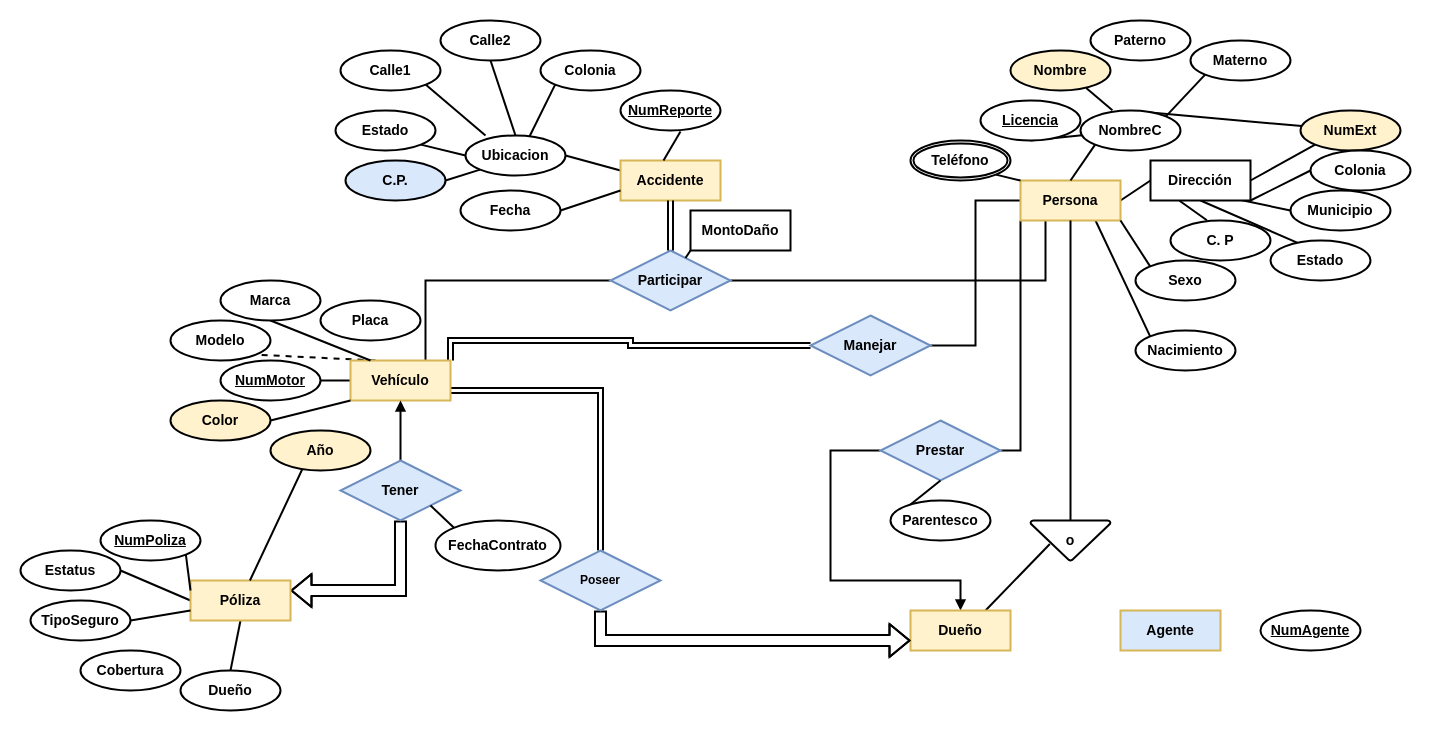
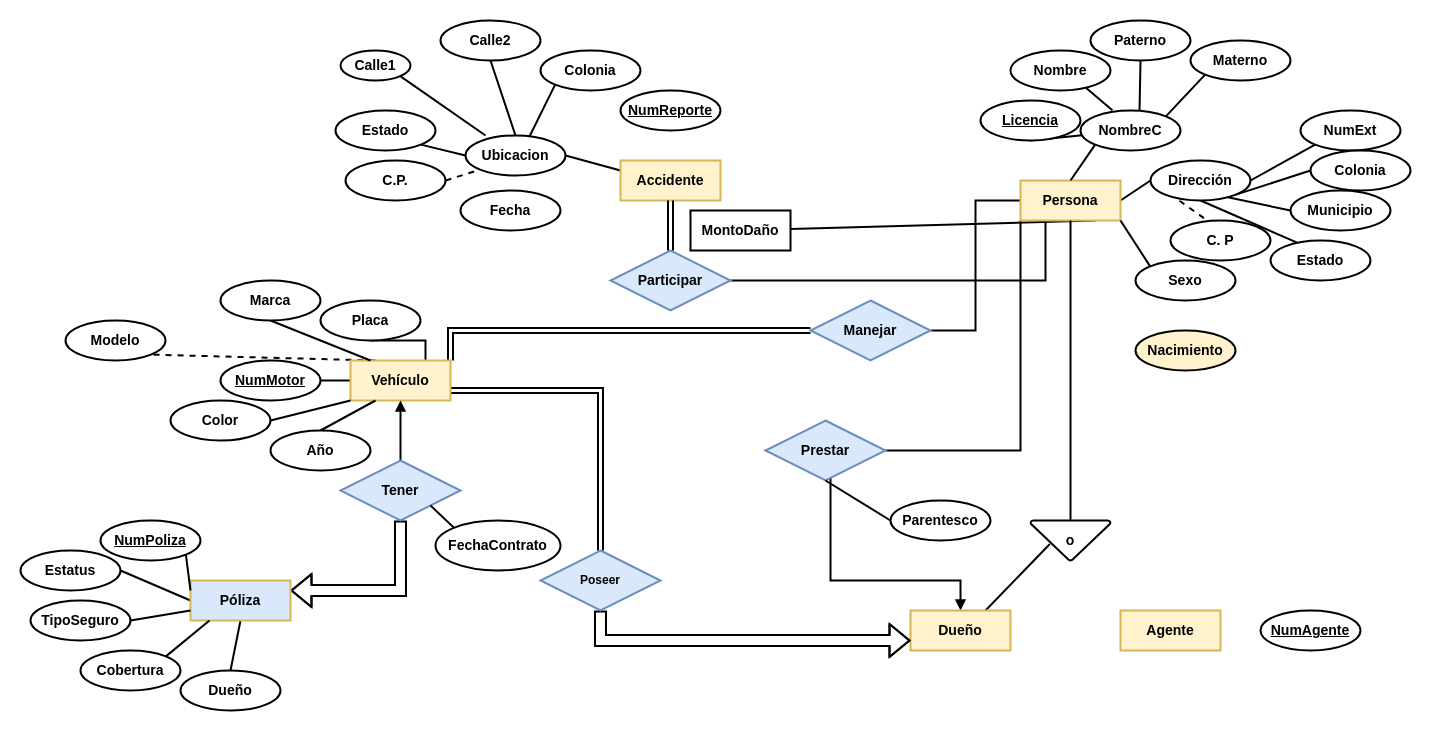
node "Calle1": size 100x40 -> 70x30
node "Nombre": fillcolor #fff2cc -> #ffffff
edge "NombreC" -- "NumExt": now "NombreC" -- "Paterno"
node "NumExt": fillcolor #fff2cc -> #ffffff
edge "NumReporte" -- "Accidente": removed
node "Teléfono": removed
edge "Ubicacion" -- "C.P.": style solid -> dashed
edge "Teléfono" -- "Persona": removed
node "C.P.": fillcolor #dae8fc -> #ffffff
node "Dirección": shape rectangle -> ellipse
edge "Accidente" -- "Fecha": removed
edge "Dirección" -- "C. P": style solid -> dashed
edge "MontoDaño" -- "Participar": removed
edge "Persona" -- "Nacimiento": now "Persona" -- "MontoDaño"
edge "Participar" -- "Vehículo": now "Placa" -- "Vehículo"
node "Modelo": moved (221, 341) -> (116, 341)
node "Manejar": moved (871, 346) -> (871, 331)
node "Nacimiento": fillcolor #ffffff -> #fff2cc
node "Color": fillcolor #fff2cc -> #ffffff
node "Año": fillcolor #fff2cc -> #ffffff
node "Prestar": moved (941, 451) -> (826, 451)
edge "Año" -- "Póliza": now "Año" -- "Vehículo"
node "Póliza": fillcolor #fff2cc -> #dae8fc
node "Agente": fillcolor #dae8fc -> #fff2cc
edge "Póliza" -- "Cobertura": added
